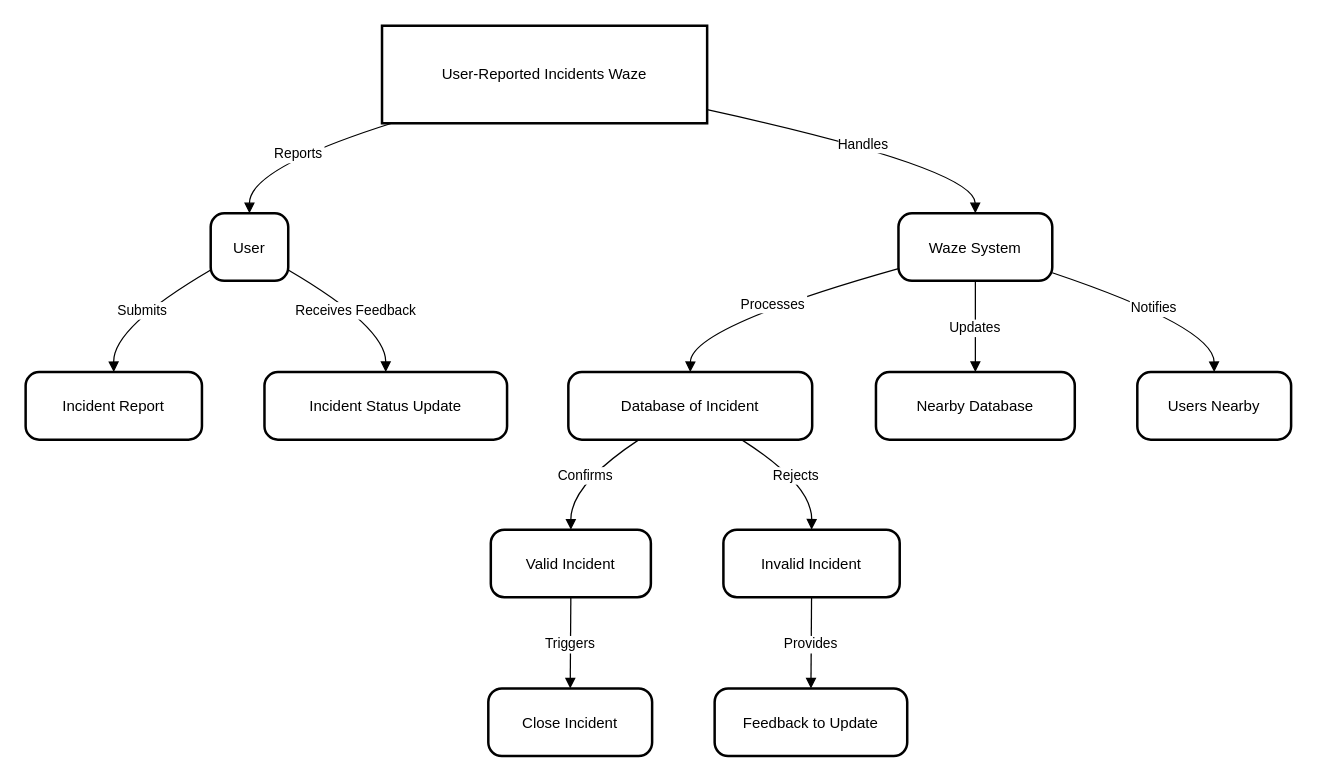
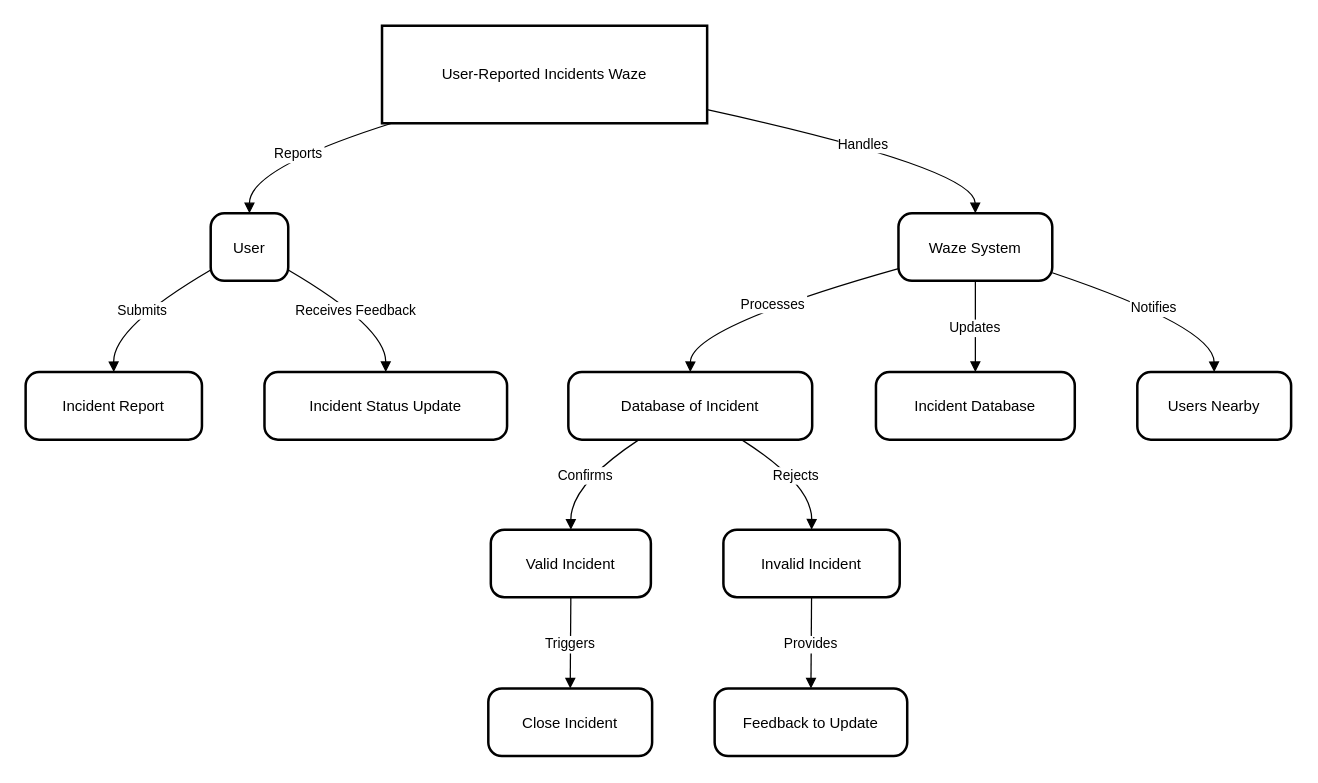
node "Nearby Database": label "Nearby Database" -> "Incident Database"
